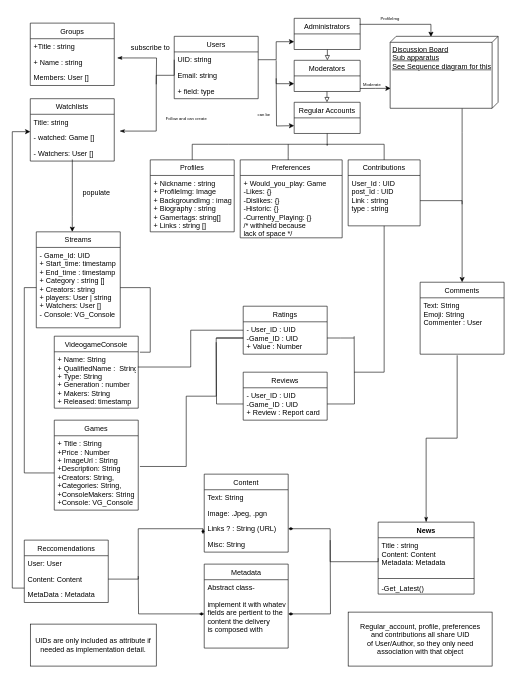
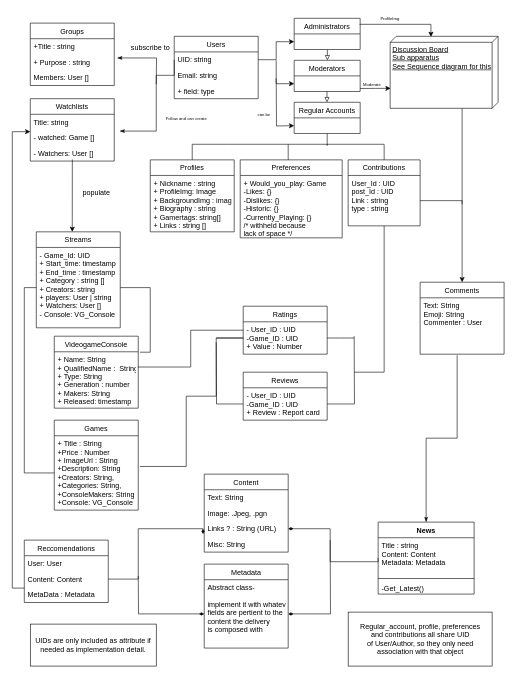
node "+ Name : string": label "+ Name : string" -> "+ Purpose : string"
